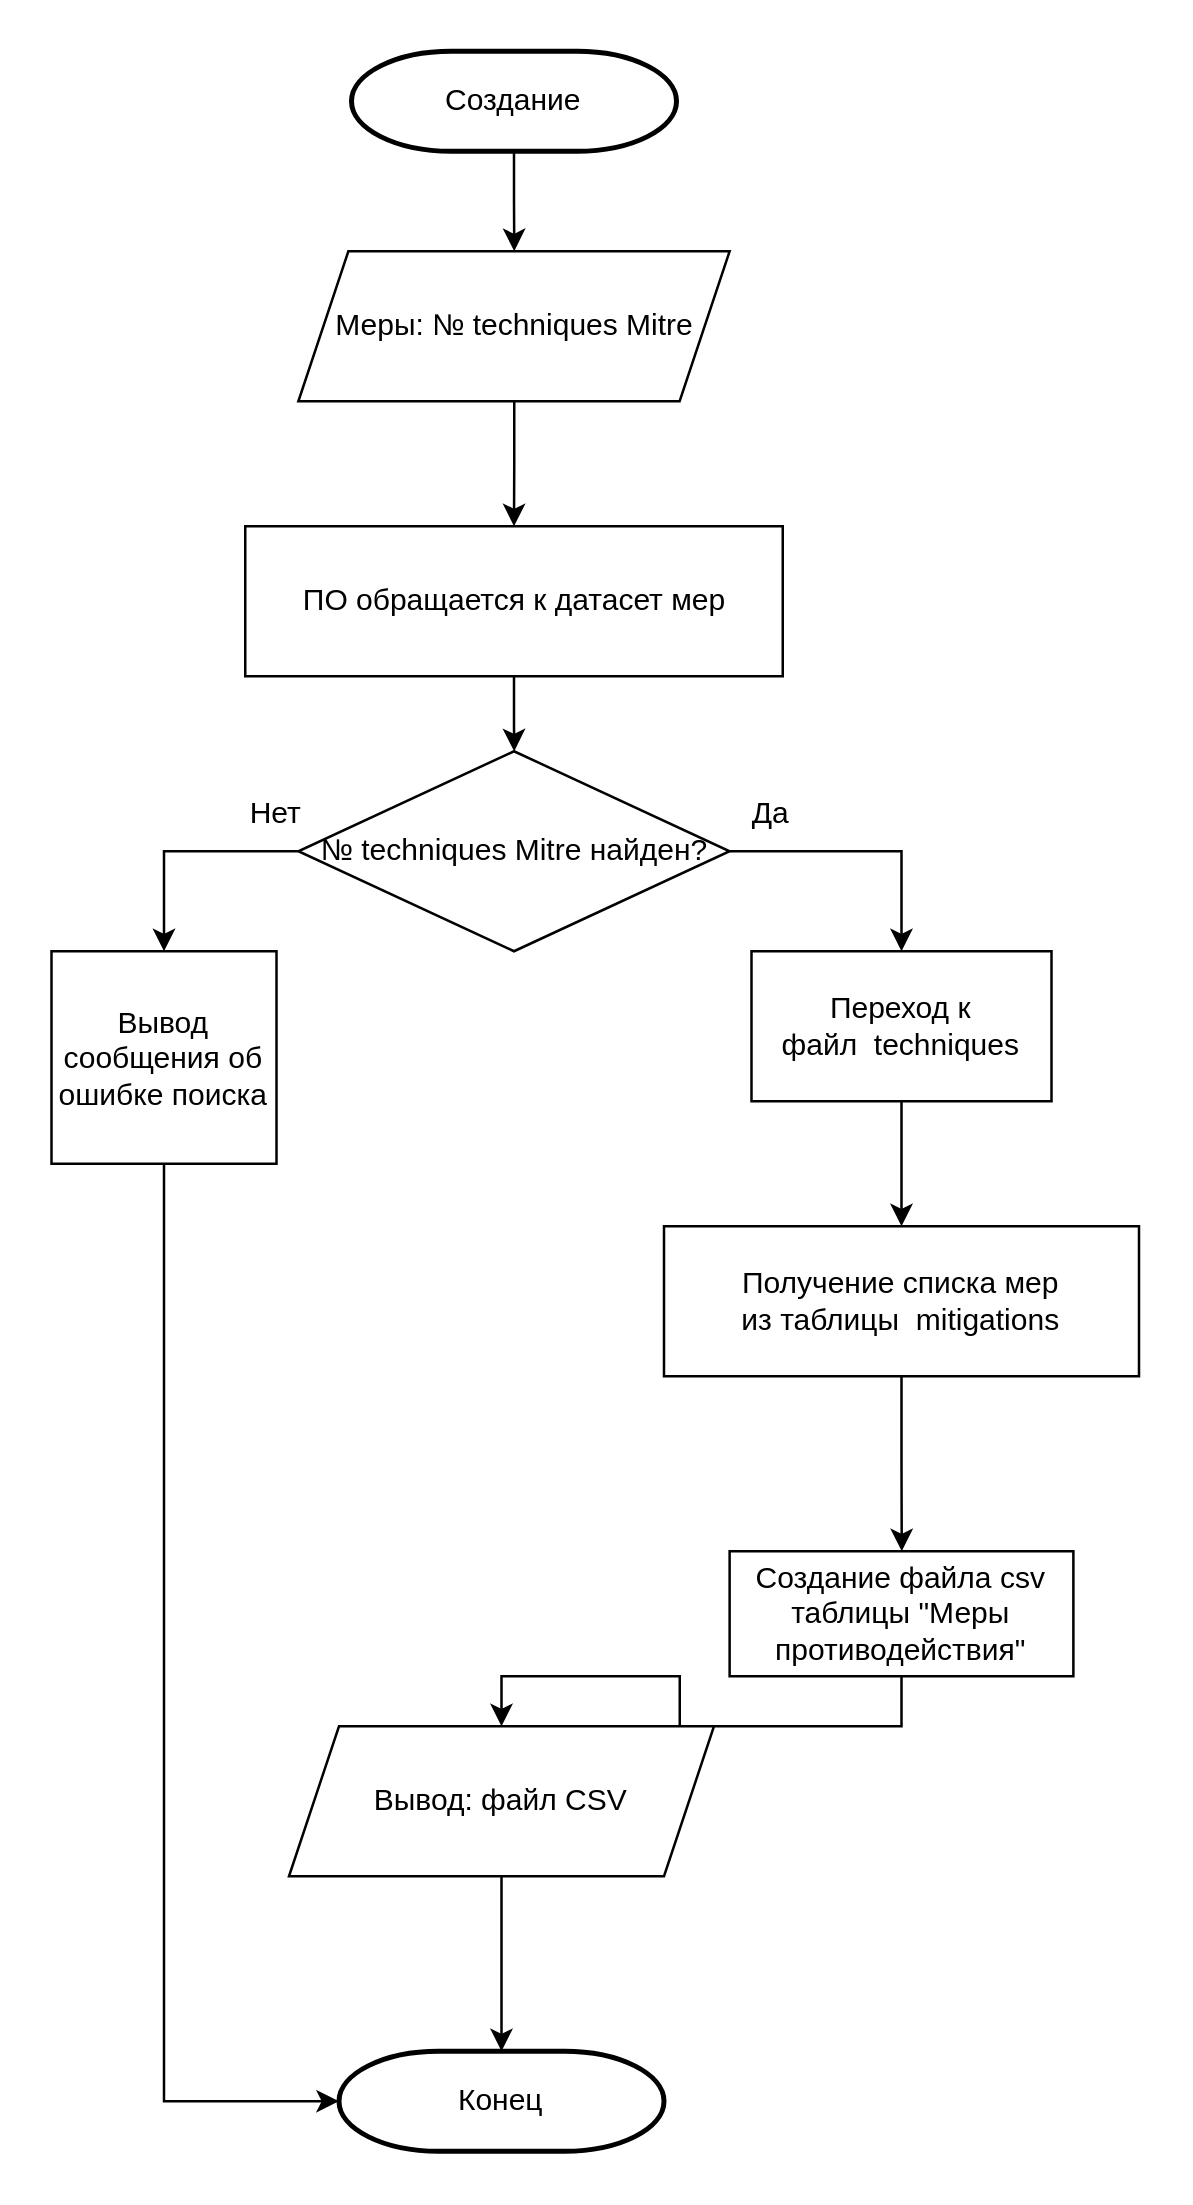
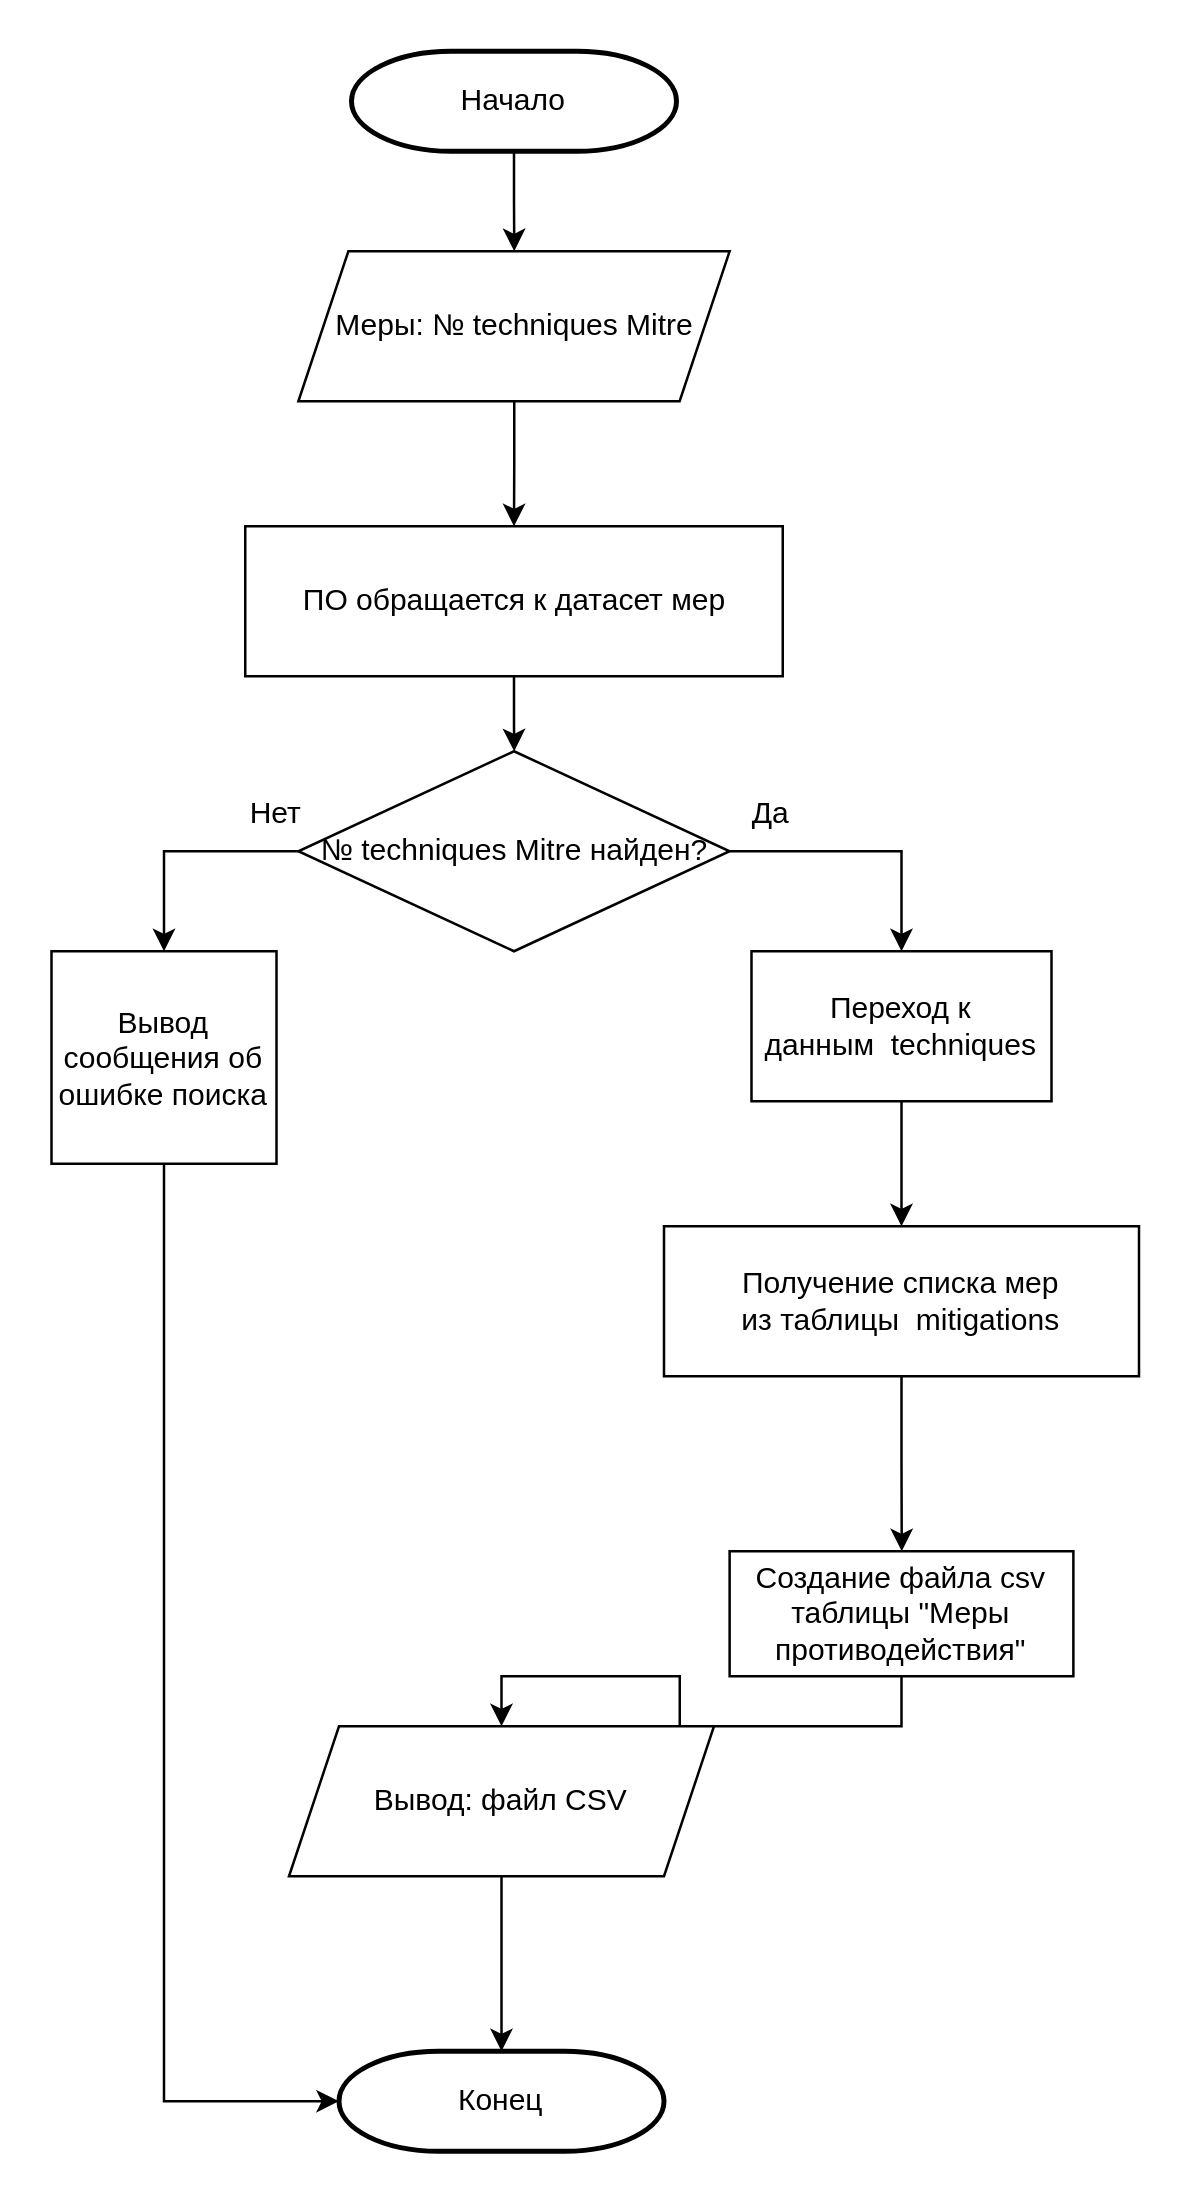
node "Создание": label "Создание" -> "Начало"
node "Переход к файл techniques": label "Переход к файл techniques" -> "Переход к данным techniques"
